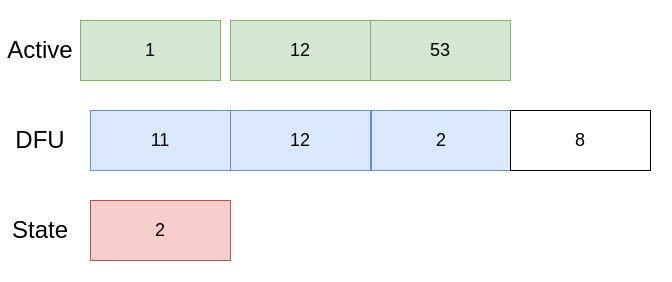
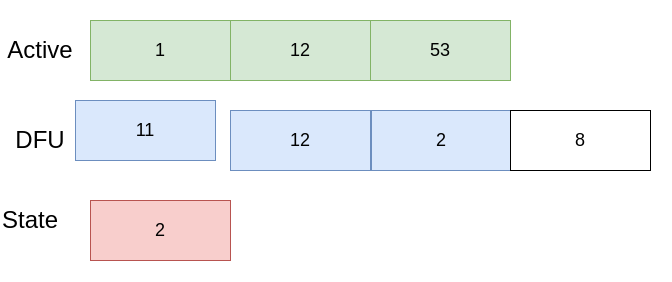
node "1": moved (151, 51) -> (161, 51)
node "11": moved (161, 141) -> (146, 131)
node "State": moved (41, 231) -> (31, 221)
